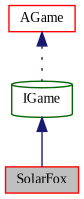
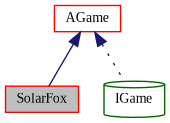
edge "SolarFox" -> "IGame": now "SolarFox" -> "AGame"
